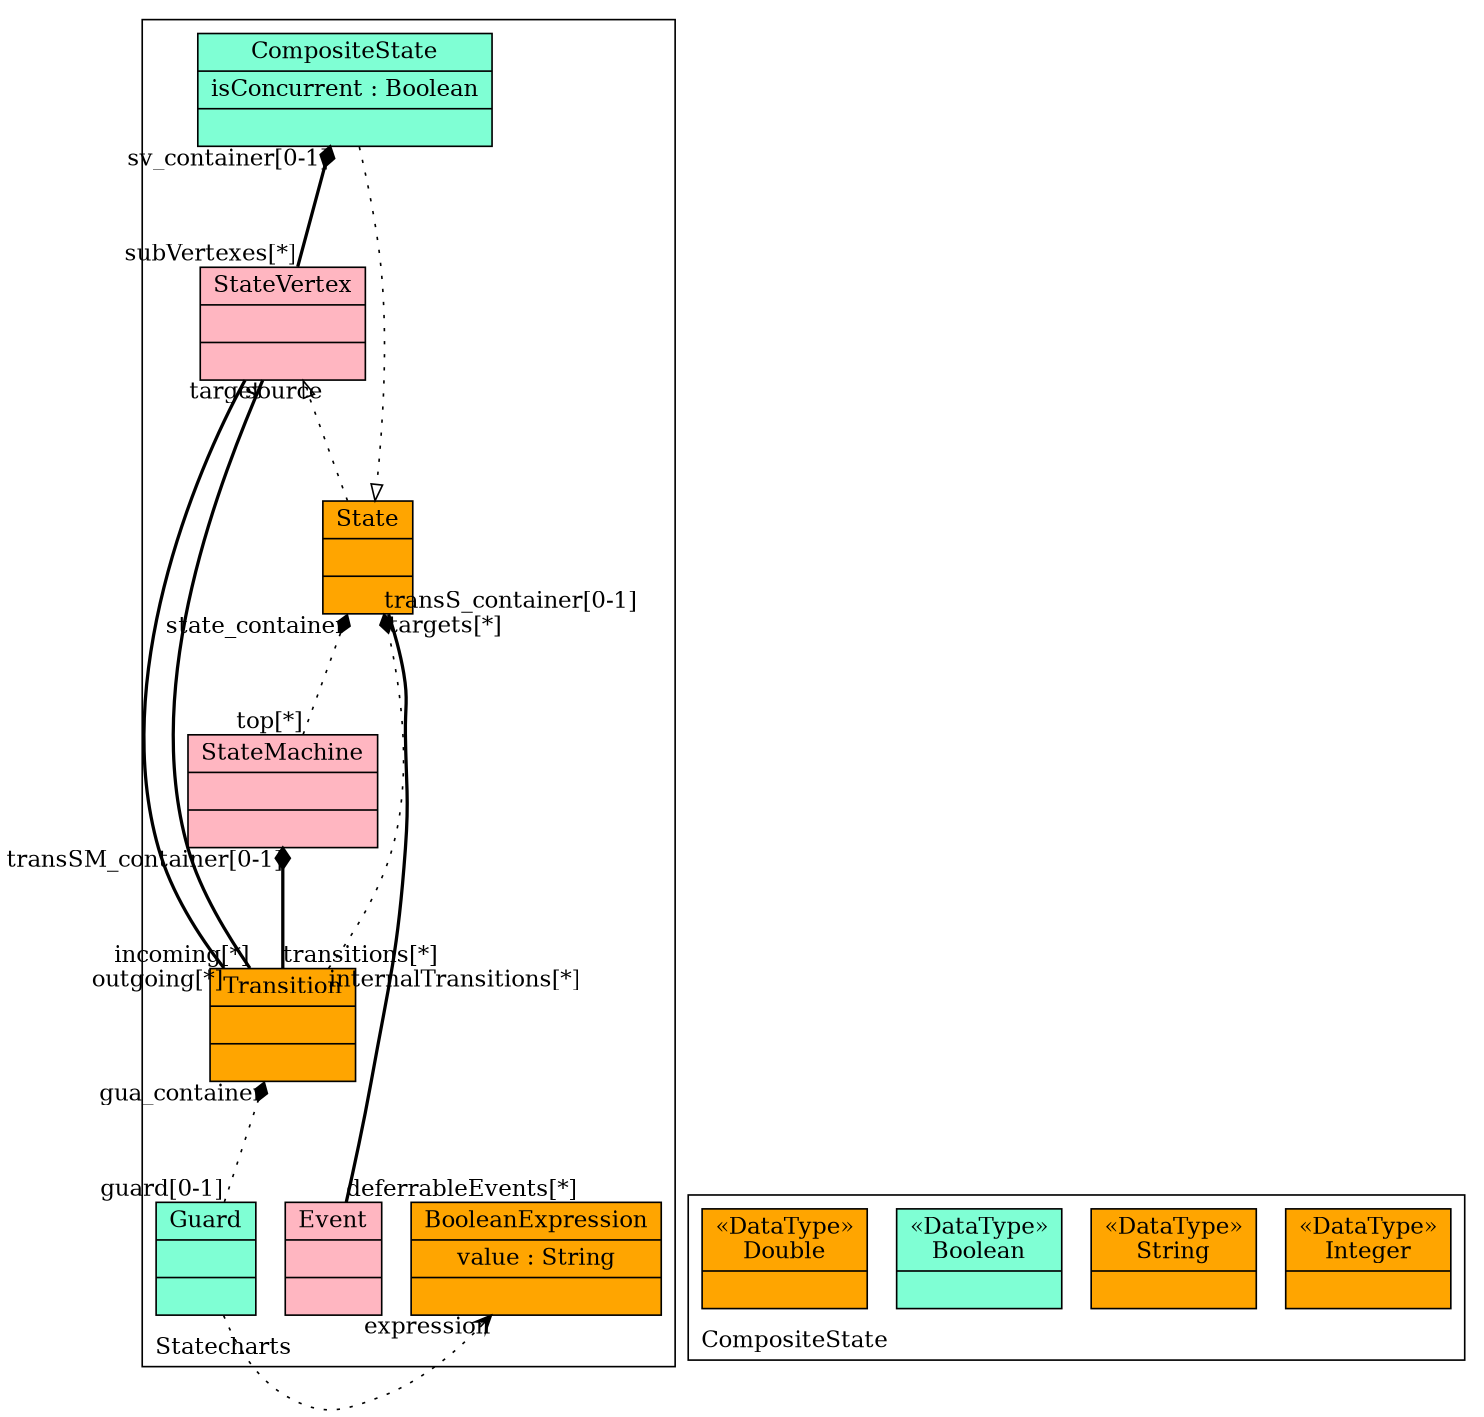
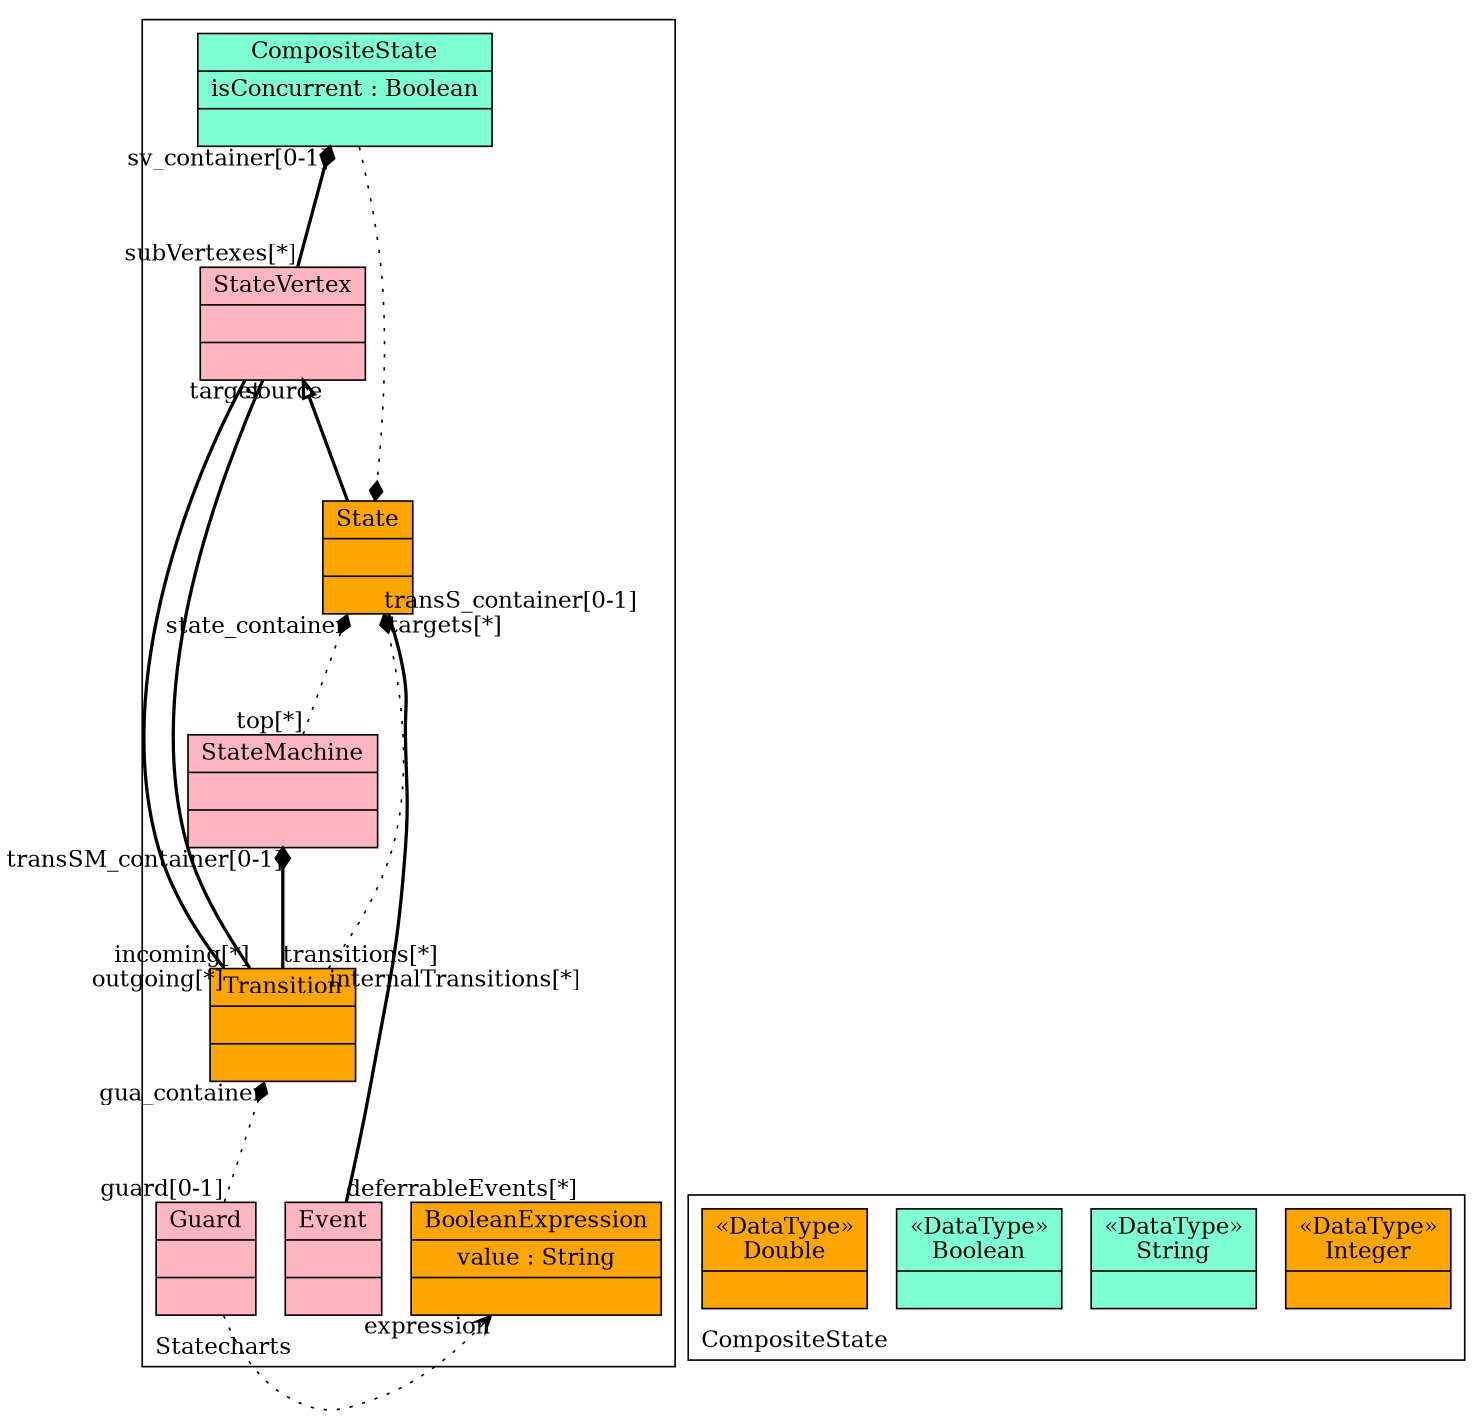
edge "CompositeState" -> "State": arrowhead onormal -> diamond
edge "State" -> "StateVertex": style dotted -> bold
node "Guard": fillcolor aquamarine -> lightpink
node "String": fillcolor orange -> aquamarine
